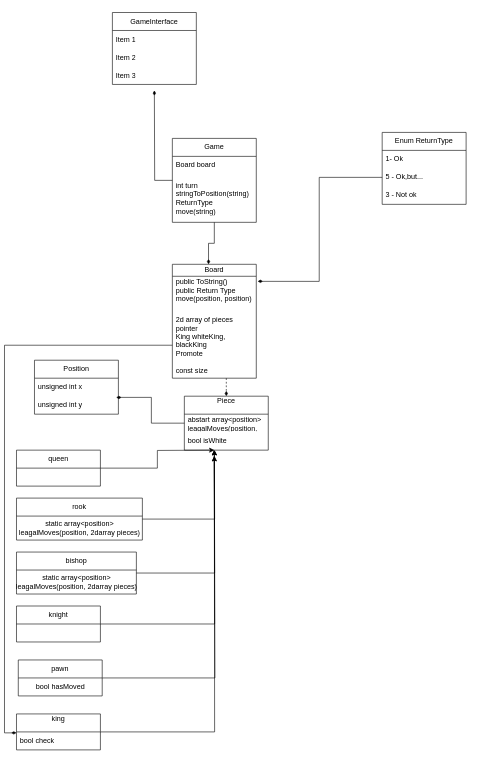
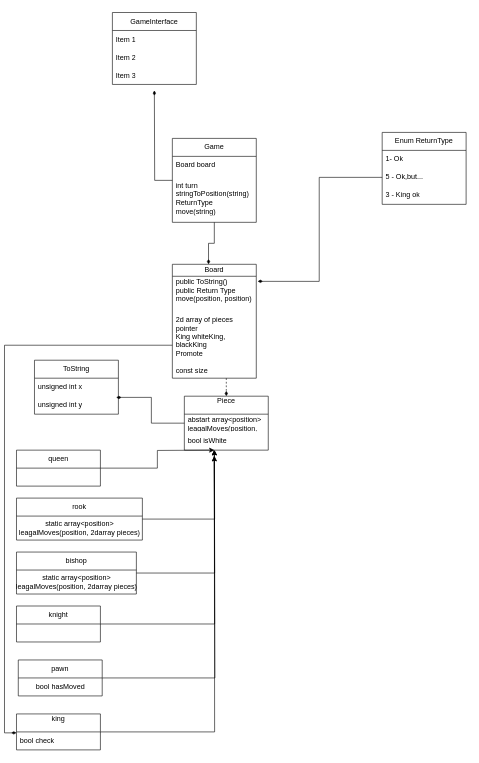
node "3 - Not ok": label "3 - Not ok" -> "3 - King ok"
node "Position": label "Position" -> "ToString"
